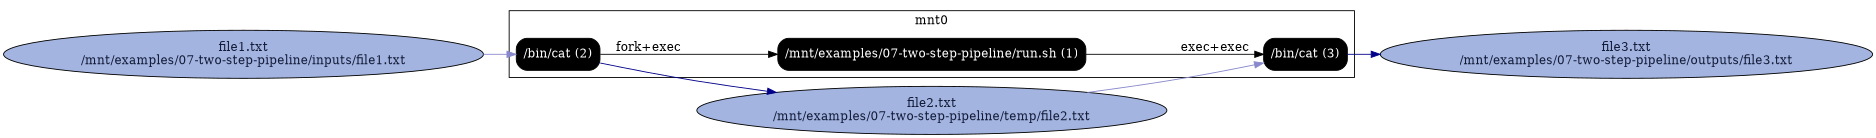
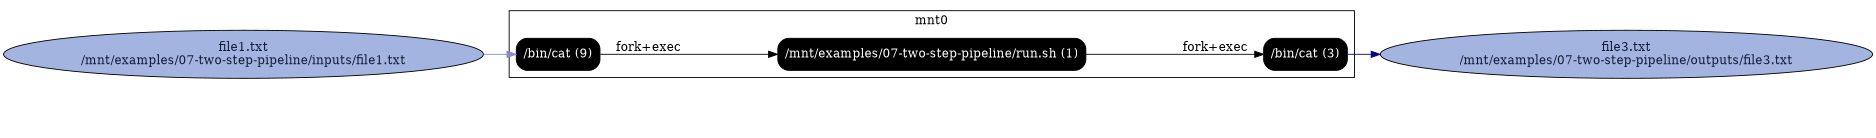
edge "/mnt/examples/07-two-step-pipeline/run.sh (1)" -> "/bin/cat (3)": label "exec+exec" -> "fork+exec"
node "/bin/cat (2)": label "/bin/cat (2)" -> "/bin/cat (9)"
node "file2.txt /mnt/examples/07-two-step-pipeline/temp/file2.txt": removed
